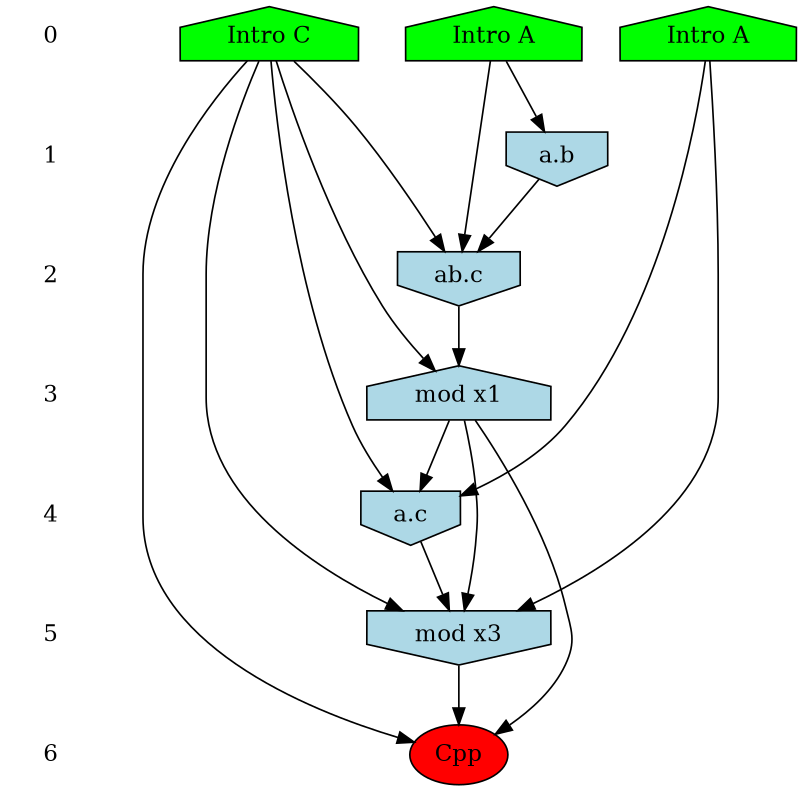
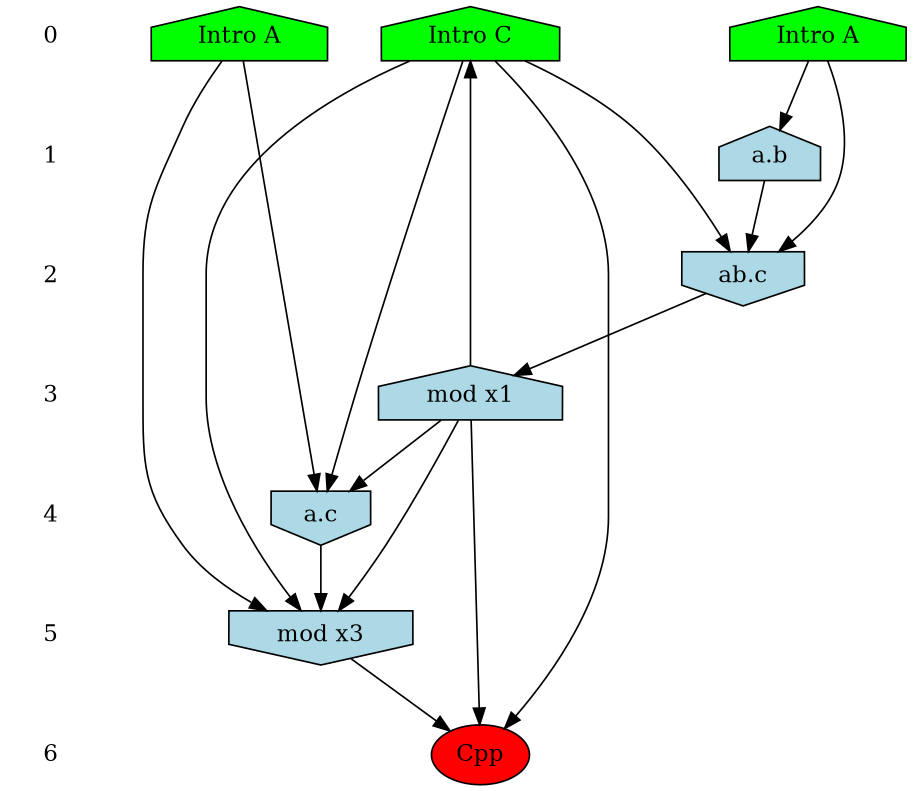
node "a.b": shape invhouse -> house
edge "Intro C" -> "mod x1": reversed
